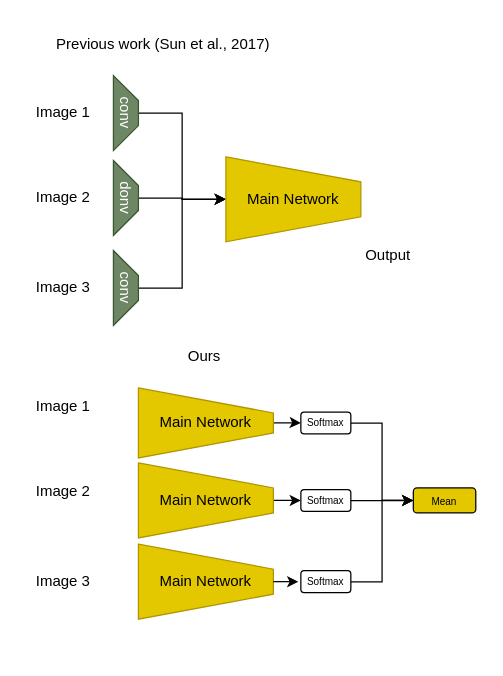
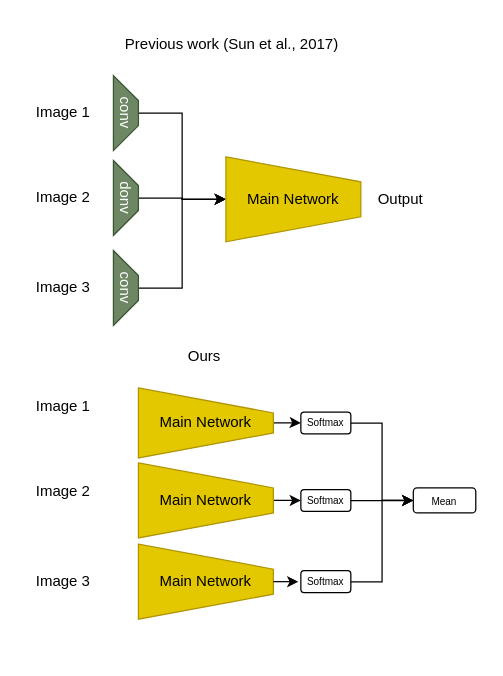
node "Previous work (Sun et al., 2017)": moved (163, 44) -> (232, 44)
node "Output": moved (388, 256) -> (401, 199)
node "Mean": fillcolor #e3c800 -> #ffffff
